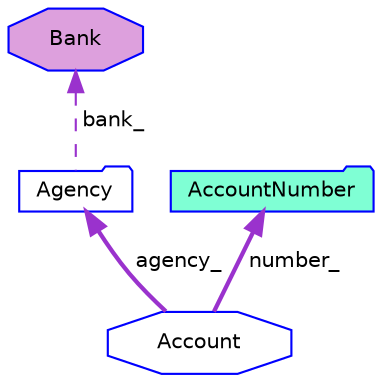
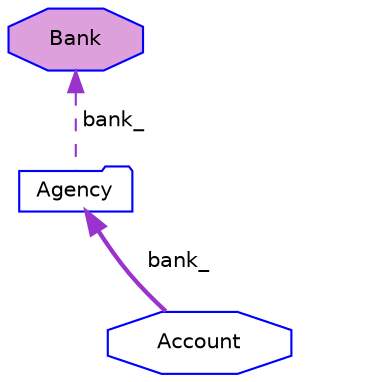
node "AccountNumber": removed
edge "Account" -> "Agency": label " agency_" -> " bank_"
